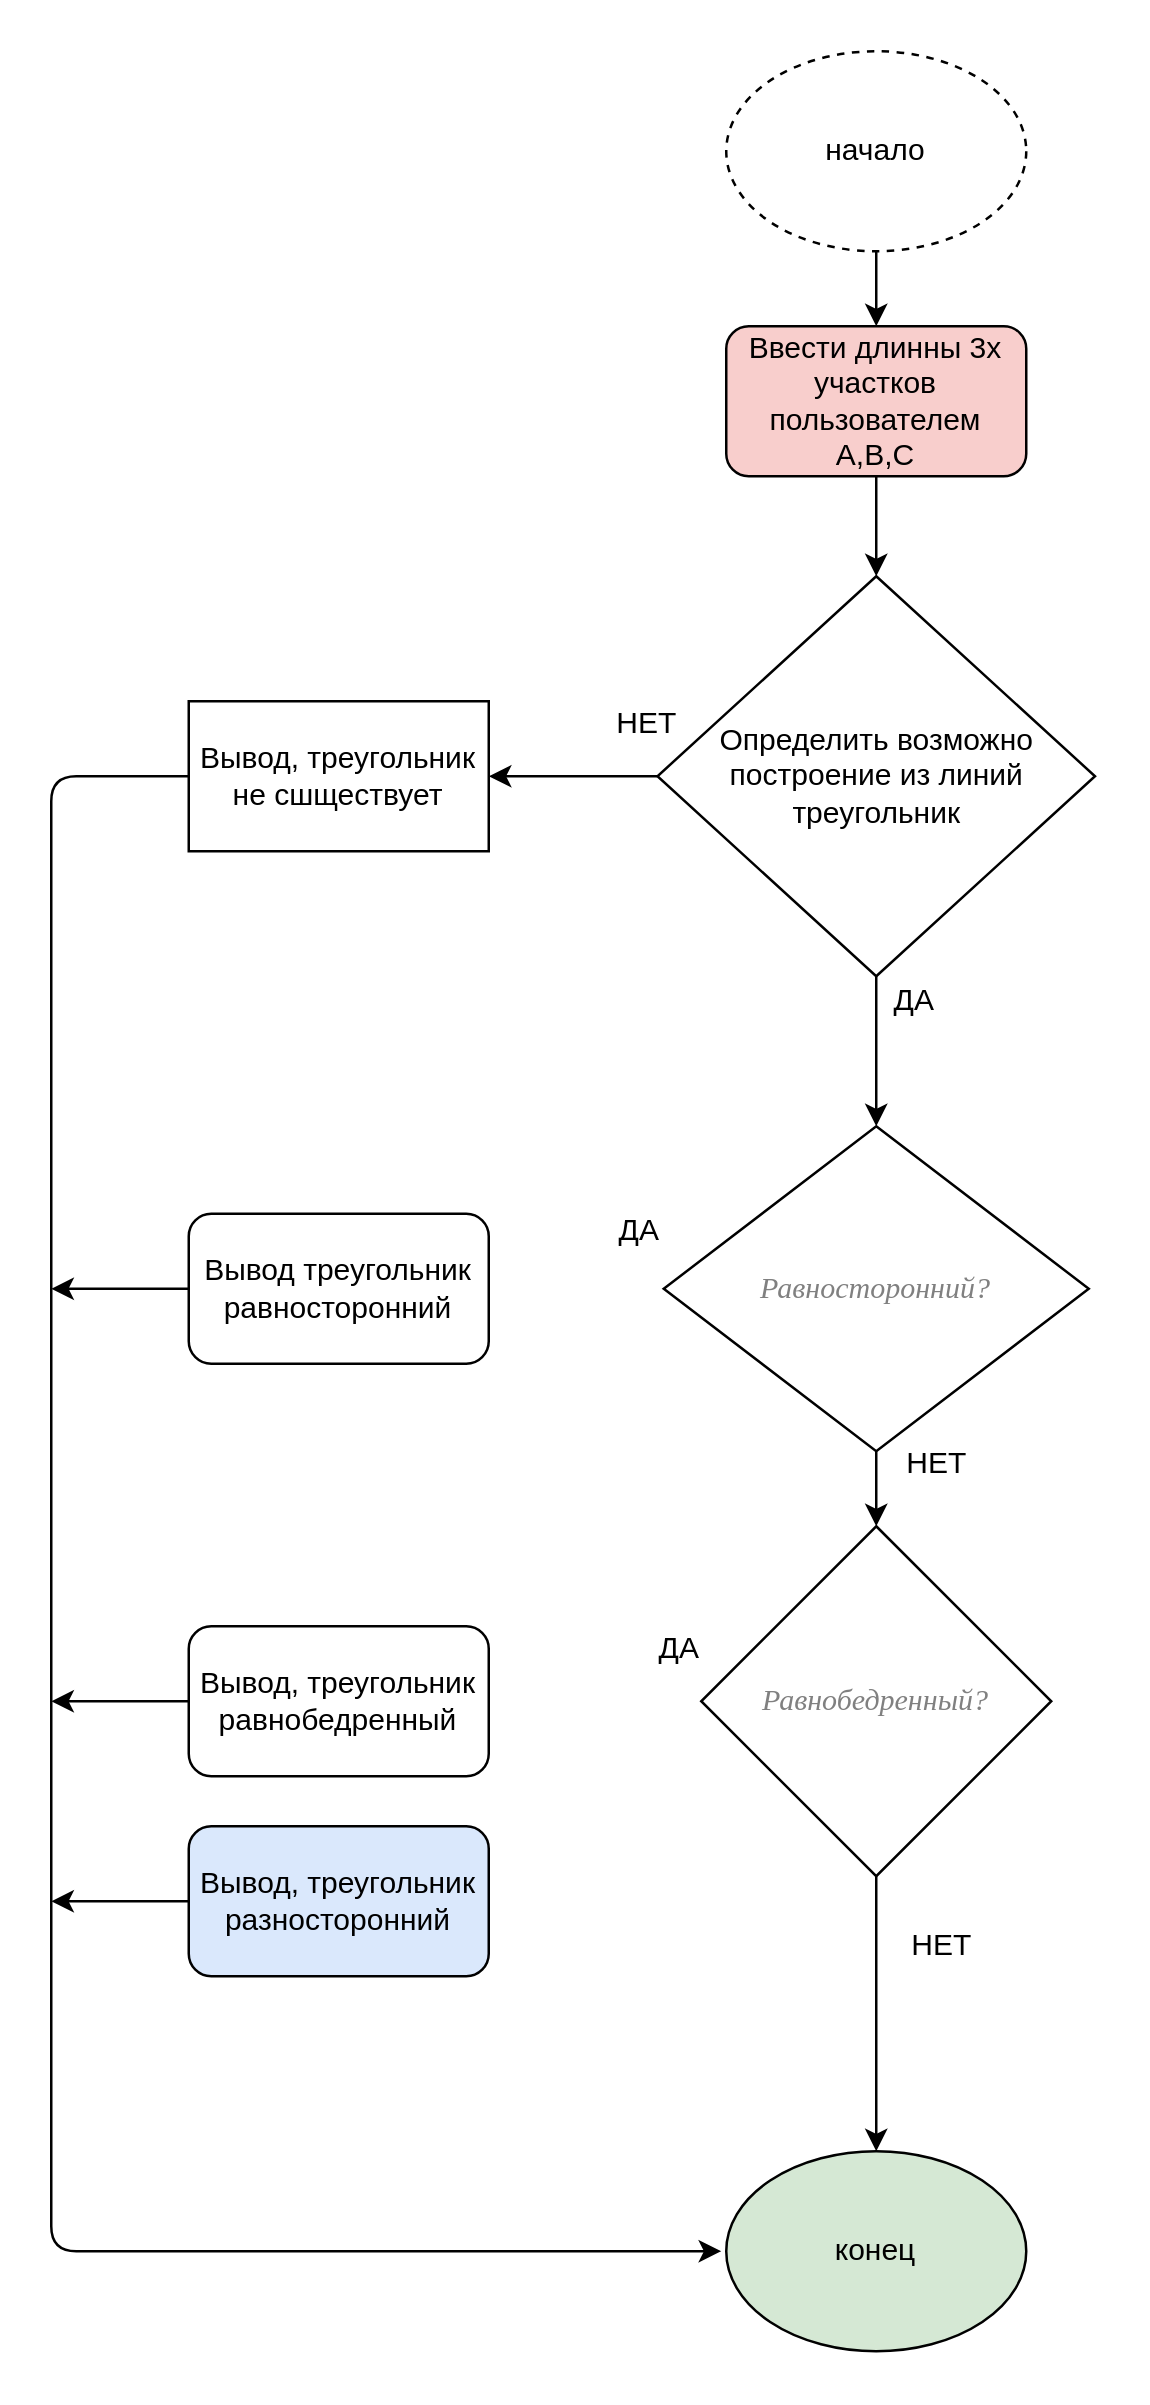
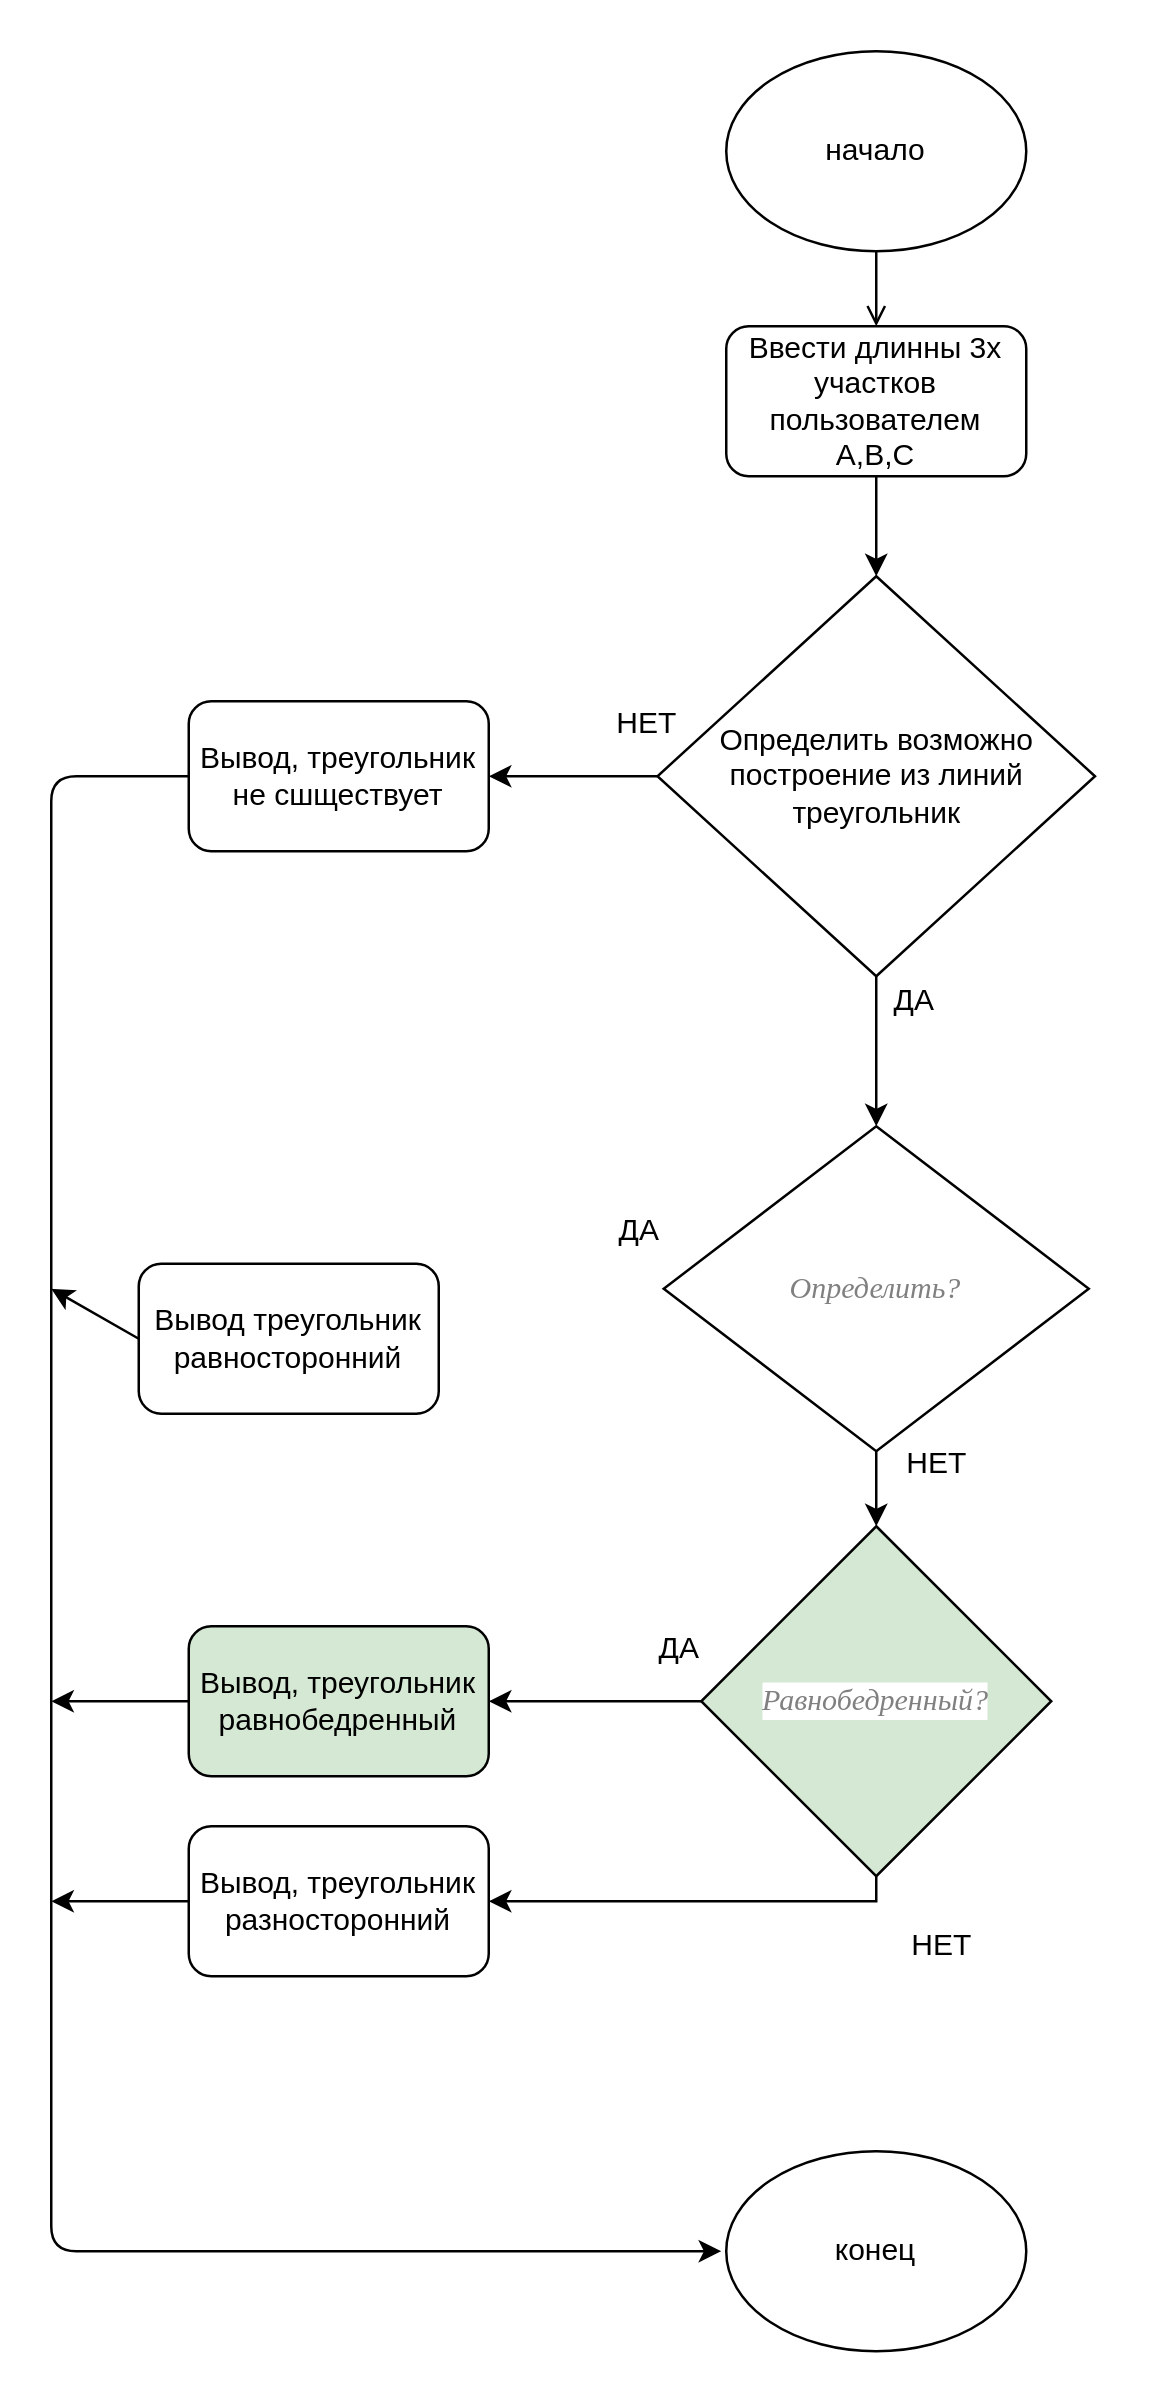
node "начало": style dashed -> solid
edge "начало" -> "Ввести длинны 3х участков пользователем A,B,C": arrowhead classic -> open
node "Ввести длинны 3х участков пользователем A,B,C": fillcolor #f8cecc -> #ffffff
node "Вывод, треугольник не сшществует": shape rectangle -> rounded rectangle
node "Вывод треугольник равносторонний": moved (339, 1289) -> (289, 1339)
node "Равносторонний?": label "Равносторонний?" -> "Определить?"
node "Вывод, треугольник равнобедренный": fillcolor #ffffff -> #d5e8d4
node "Равнобедренный?": fillcolor #ffffff -> #d5e8d4
node "Вывод, треугольник разносторонний": fillcolor #dae8fc -> #ffffff
edge "Равнобедренный?" -> "Вывод, треугольник разносторонний": added
edge "Равнобедренный?" -> "конец": now "Равнобедренный?" -> "Вывод, треугольник равнобедренный"
node "конец": fillcolor #d5e8d4 -> #ffffff
